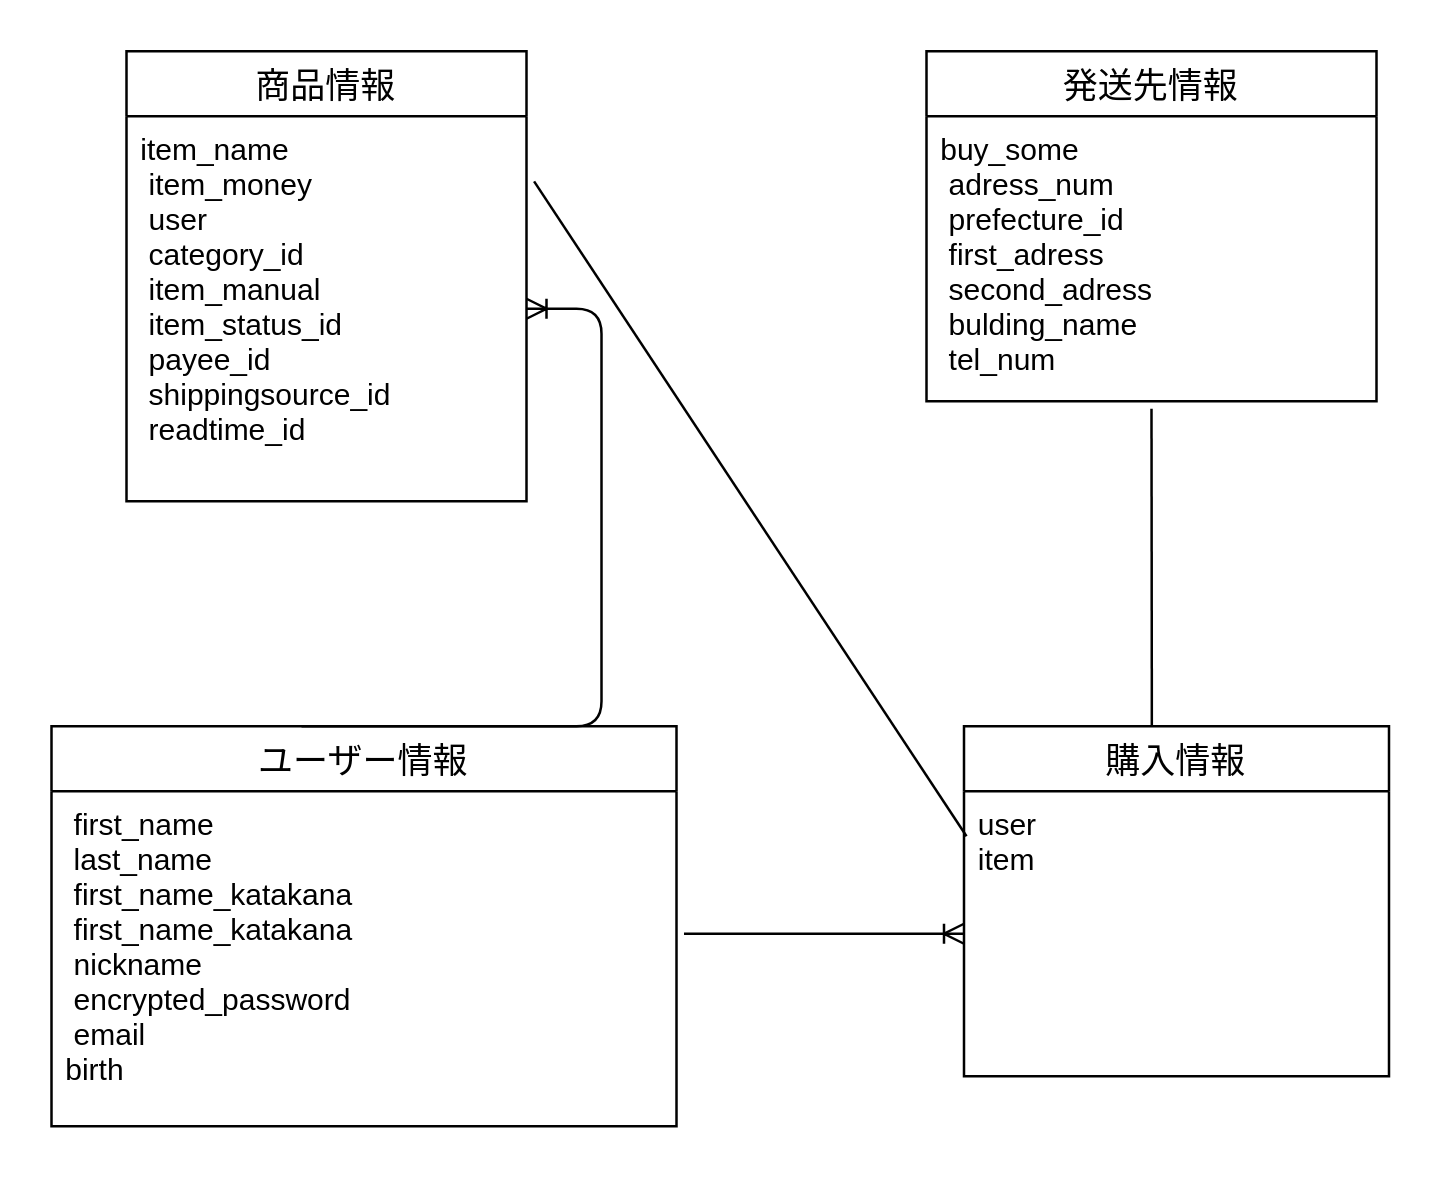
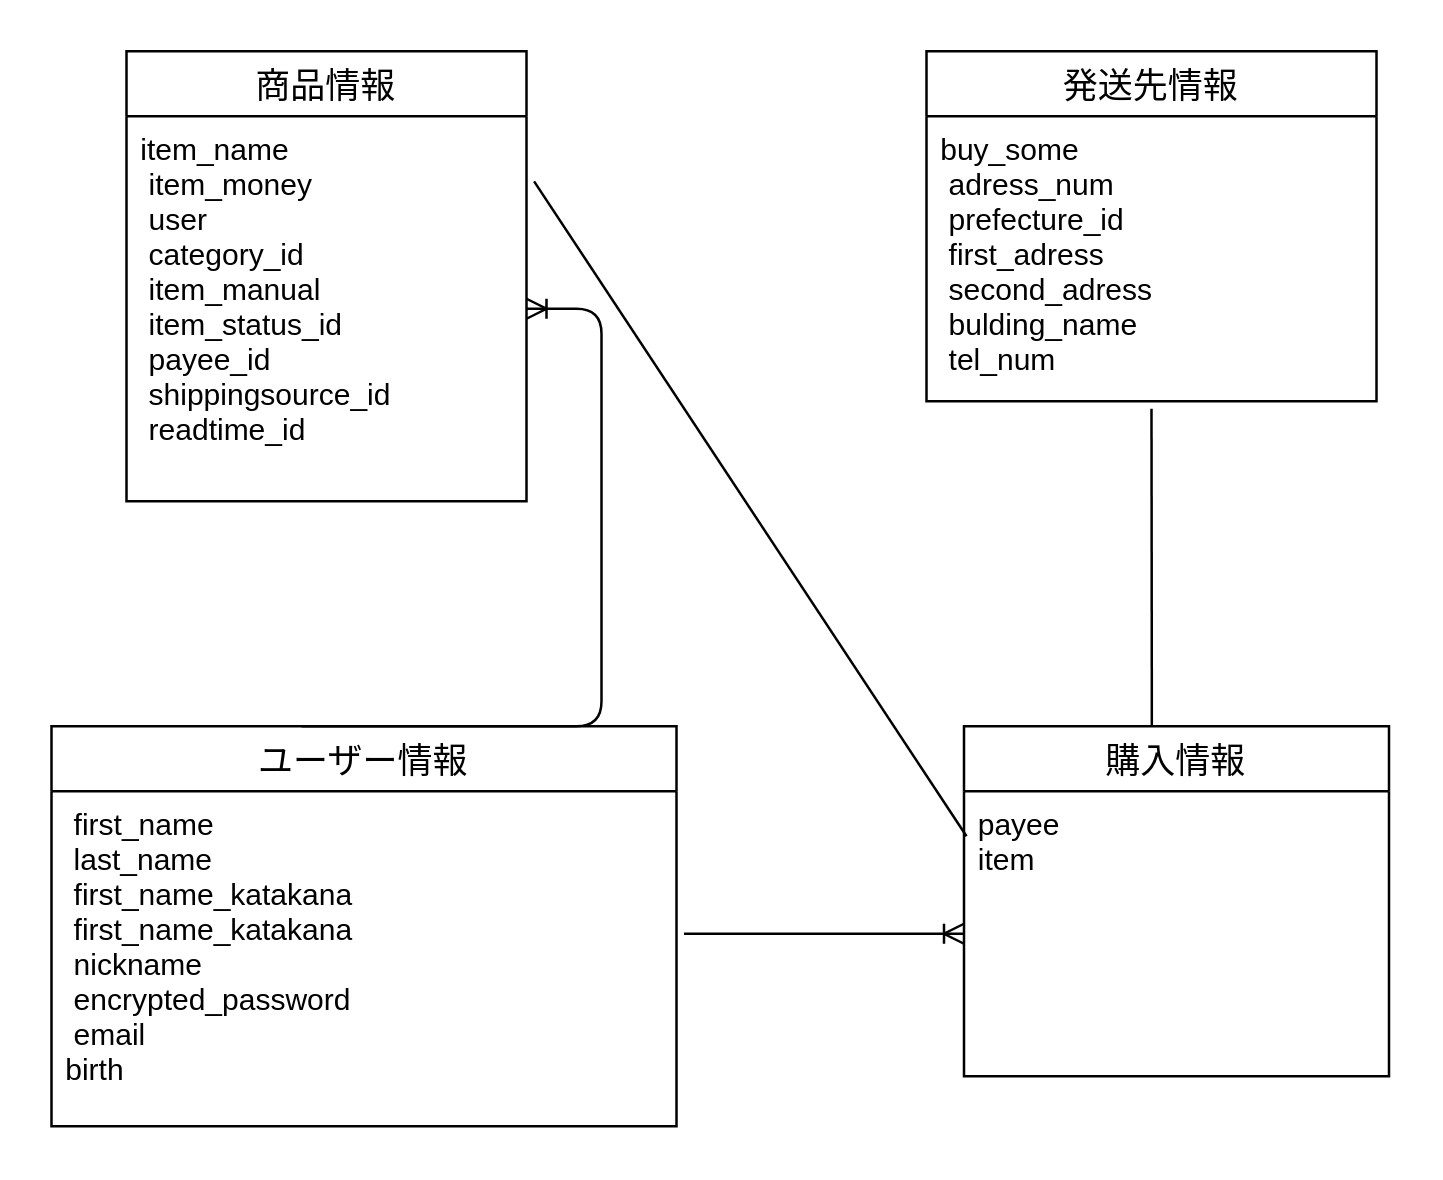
node "user item": label "user item" -> "payee item"
